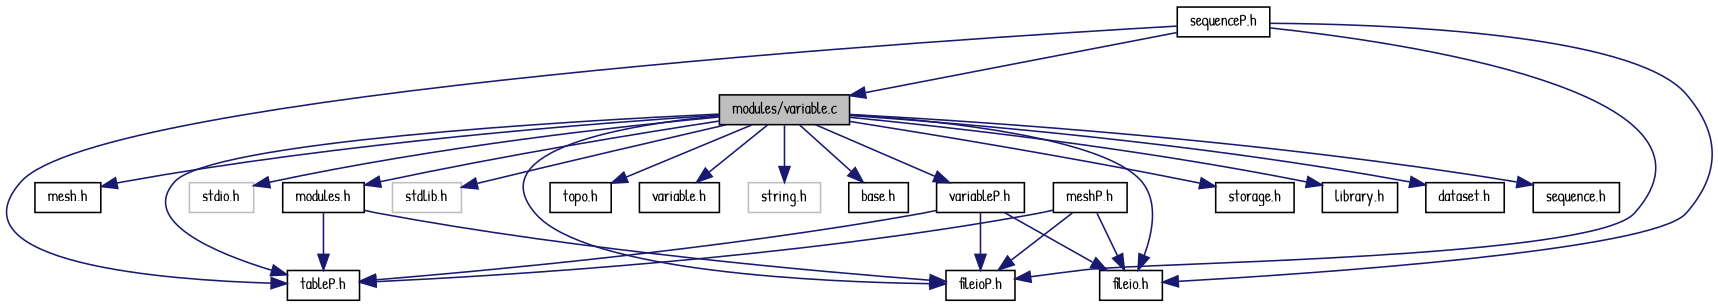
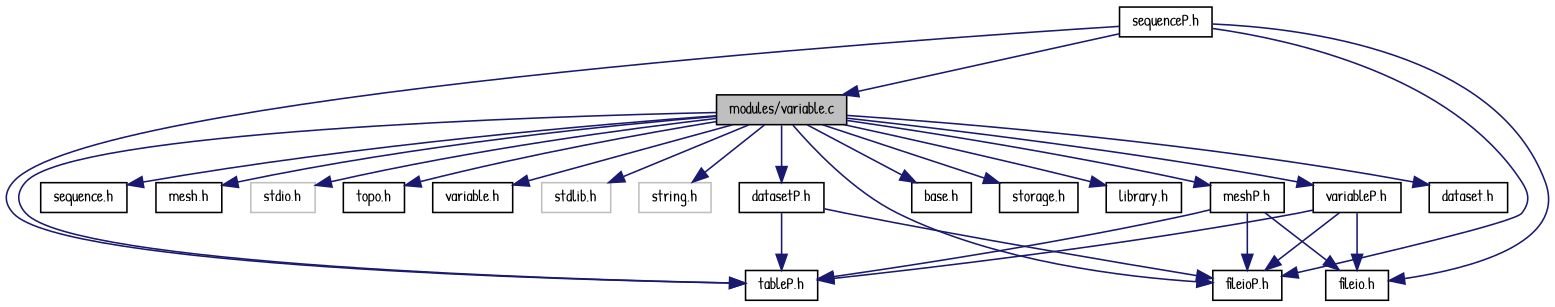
edge "modules/variable.c" -> "fileio.h": now "modules/variable.c" -> "meshP.h"
node "modules.h": label "modules.h" -> "datasetP.h"
